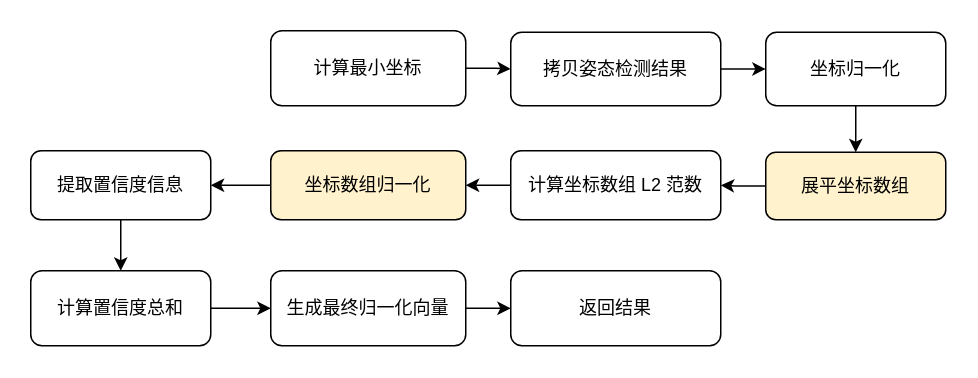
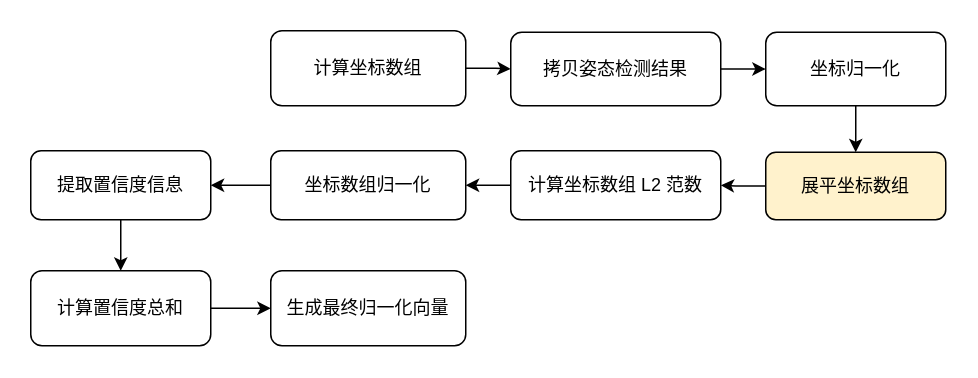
node "计算最小坐标": label "计算最小坐标" -> "计算坐标数组"
node "坐标数组归一化": fillcolor #fff2cc -> #ffffff
edge "生成最终归一化向量" -> "返回结果": removed
node "返回结果": removed
